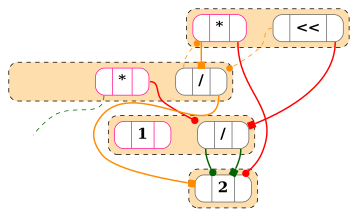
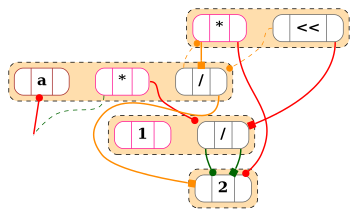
node "a": added
